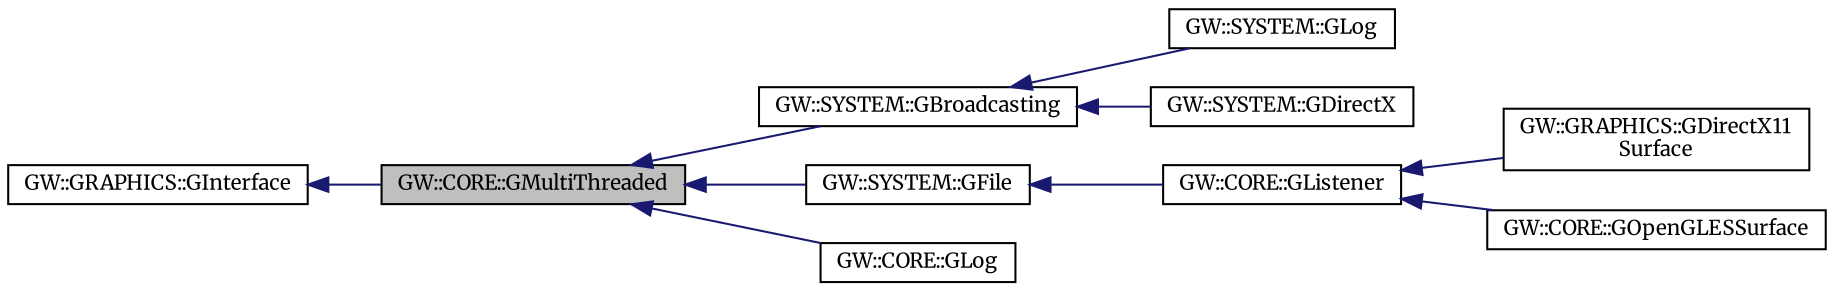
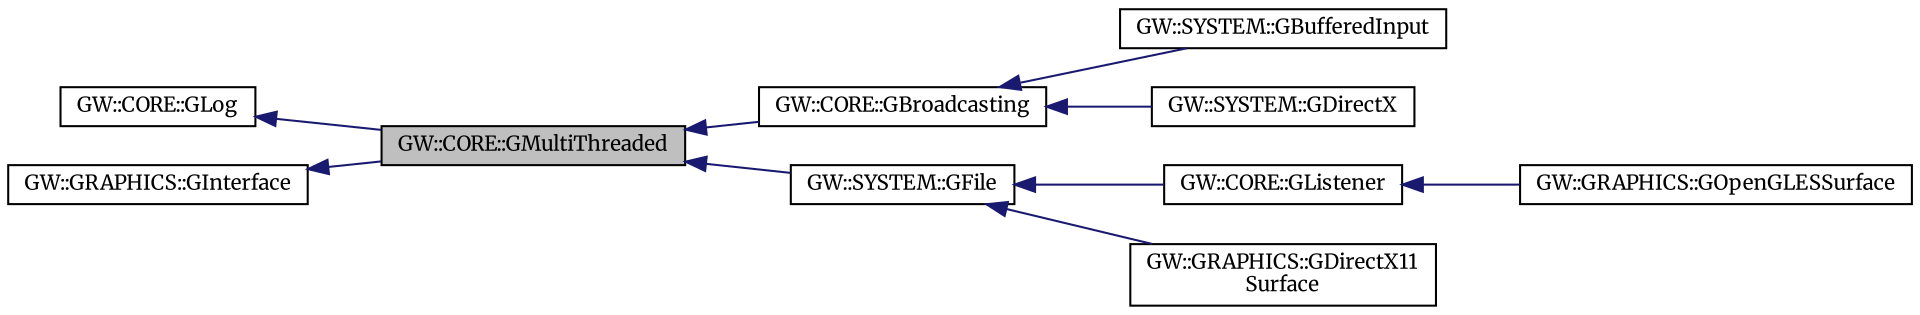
node "GW::SYSTEM::GLog": label "GW::SYSTEM::GLog" -> "GW::SYSTEM::GBufferedInput"
node "GW::SYSTEM::GBroadcasting": label "GW::SYSTEM::GBroadcasting" -> "GW::CORE::GBroadcasting"
edge "GW::GRAPHICS::GDirectX11 Surface" -> "GW::CORE::GListener": now "GW::GRAPHICS::GDirectX11 Surface" -> "GW::SYSTEM::GFile"
edge "GW::CORE::GLog" -> "GW::CORE::GMultiThreaded": reversed
node "GW::CORE::GOpenGLESSurface": label "GW::CORE::GOpenGLESSurface" -> "GW::GRAPHICS::GOpenGLESSurface"
